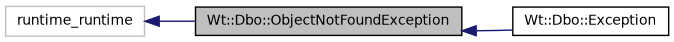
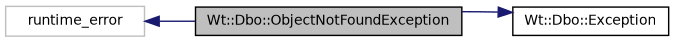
node "runtime_runtime": label "runtime_runtime" -> "runtime_error"
edge "Wt::Dbo::Exception" -> "Wt::Dbo::ObjectNotFoundException": reversed
